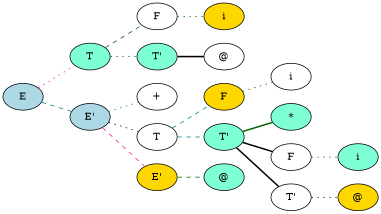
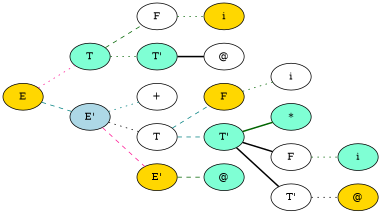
node "E": fillcolor lightblue -> gold
